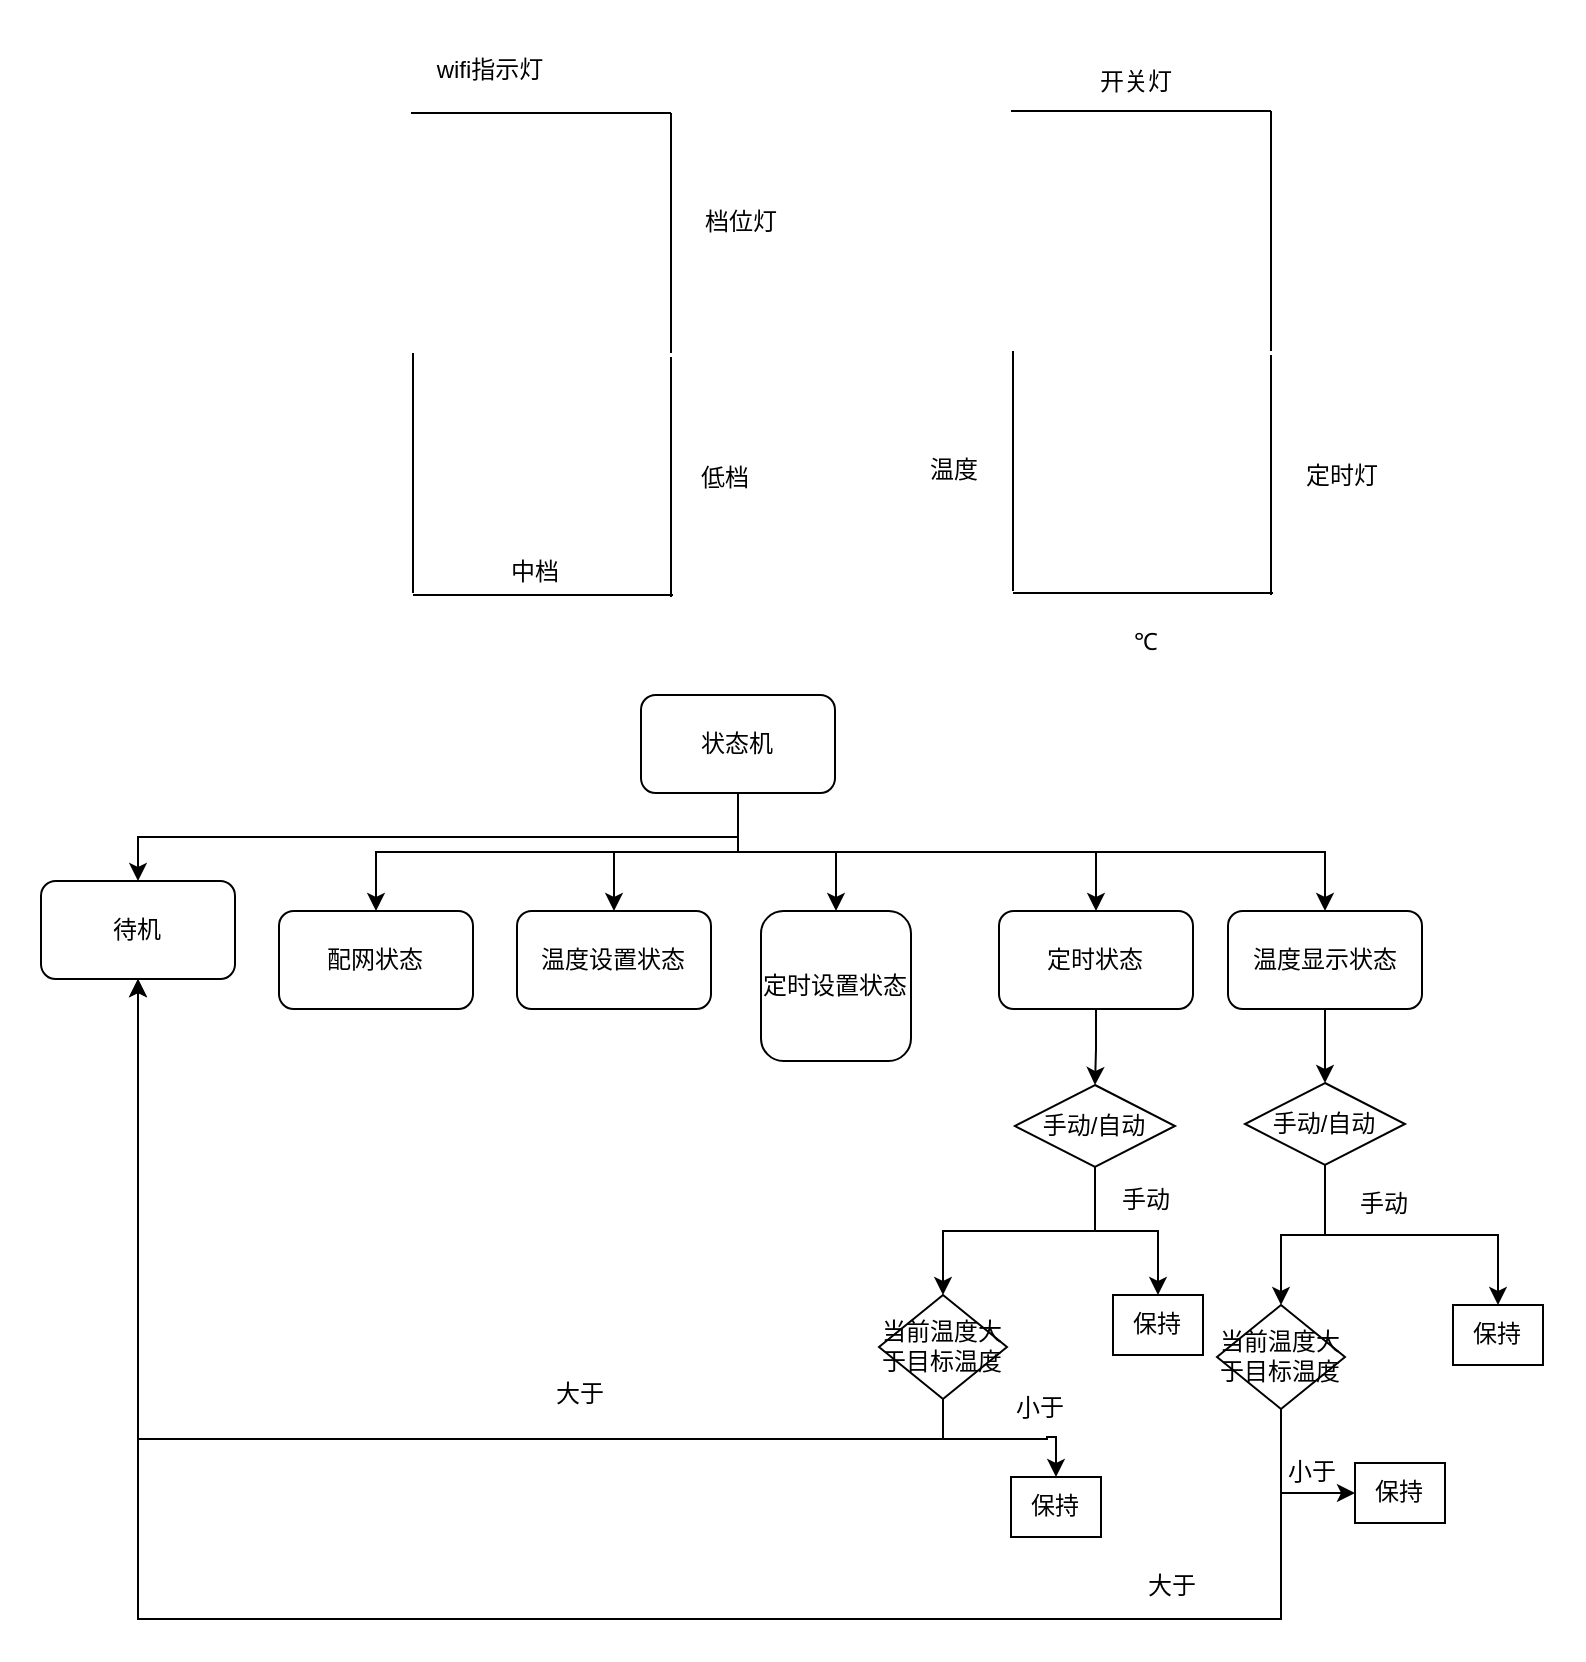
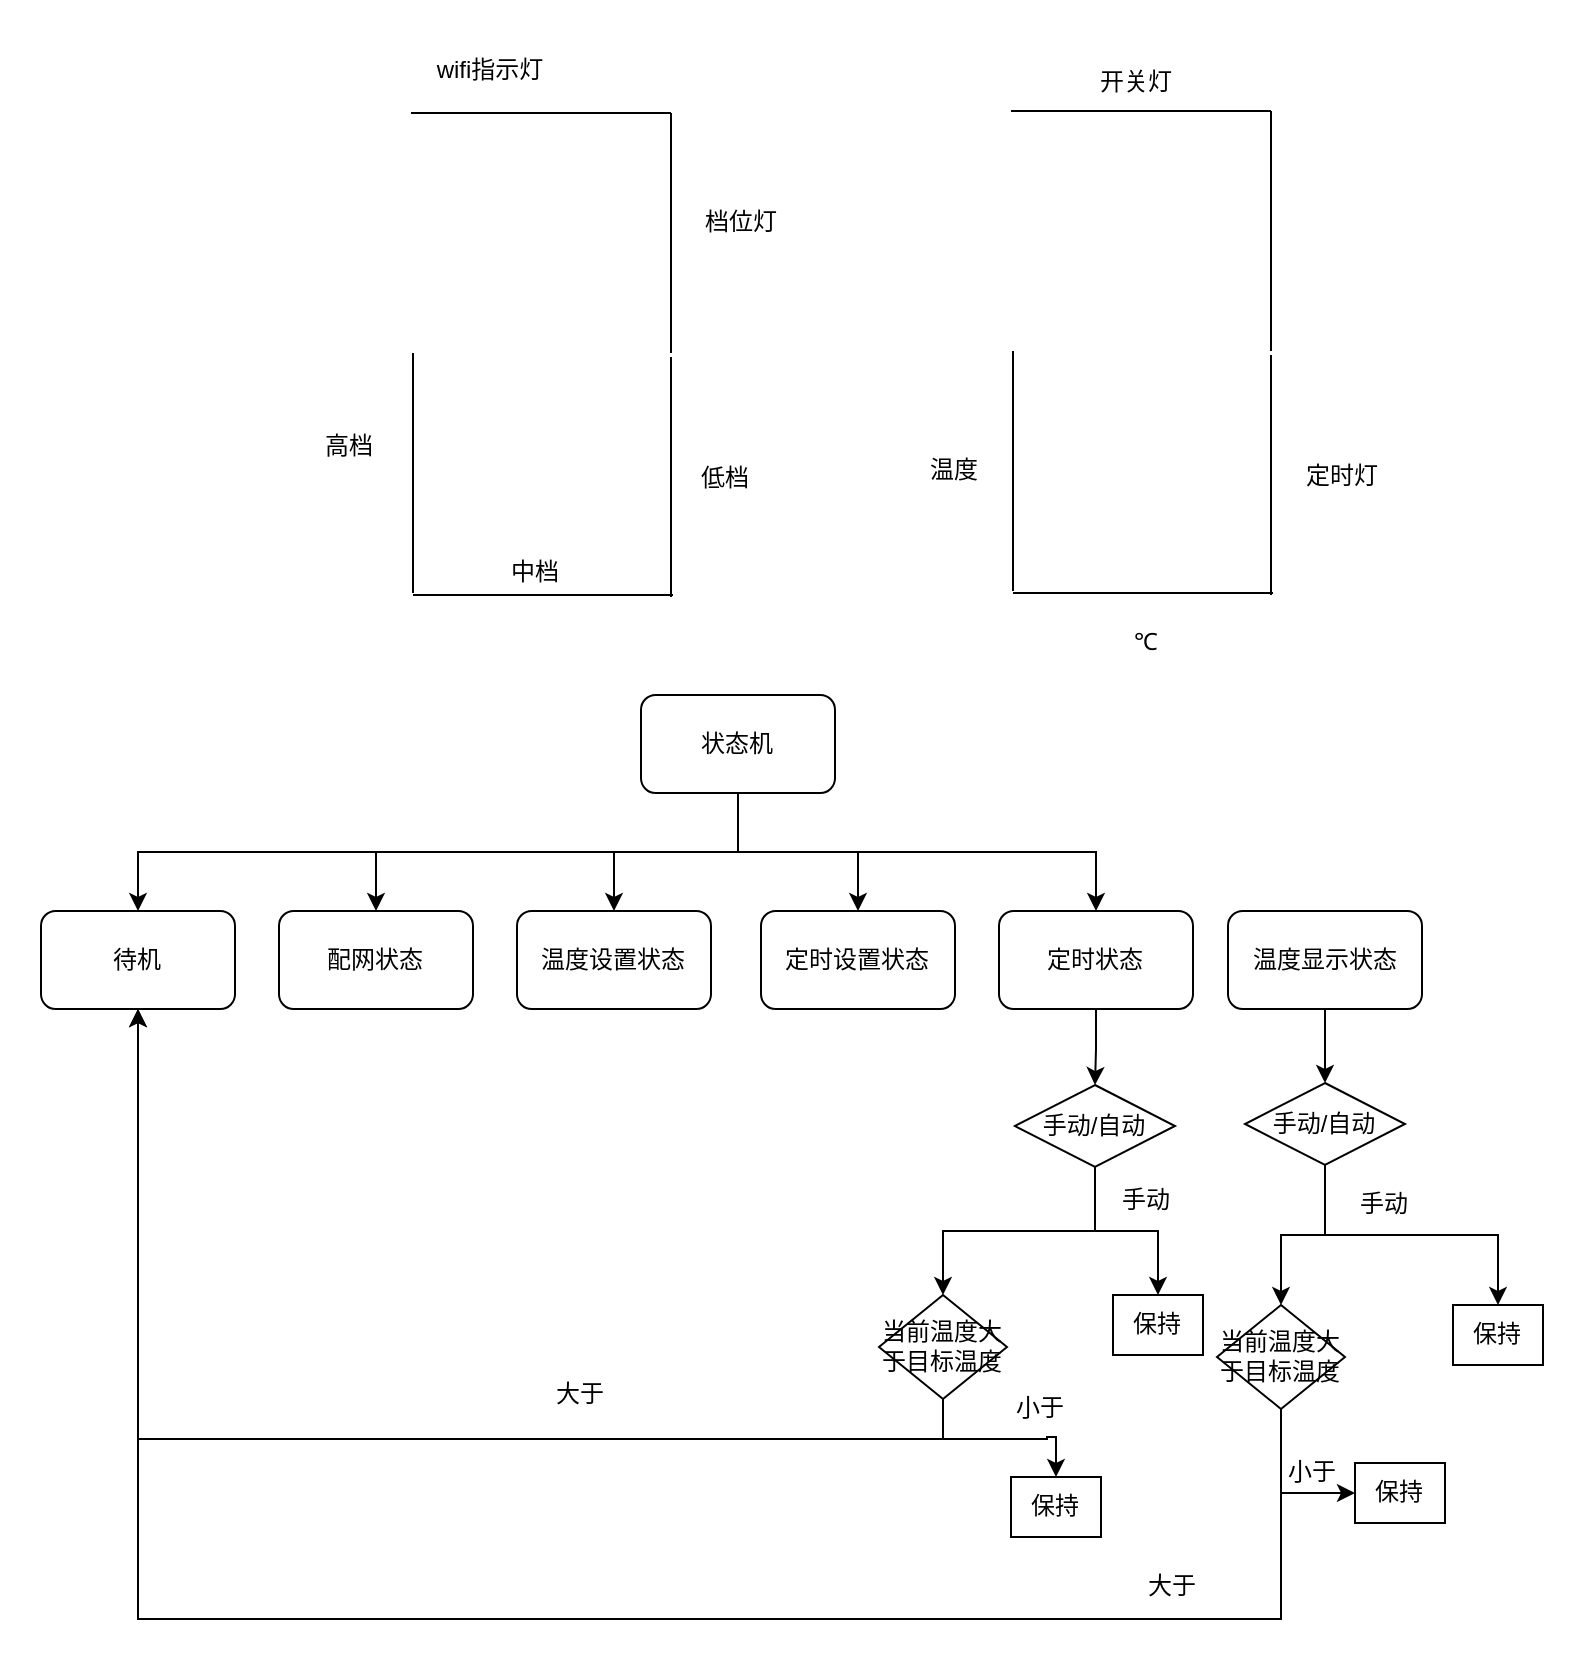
node "高档": added
edge "状态机" -> "温度显示状态": removed
node "待机": moved (138, 930) -> (138, 960)
node "定时设置状态": size 150x150 -> 194x98
